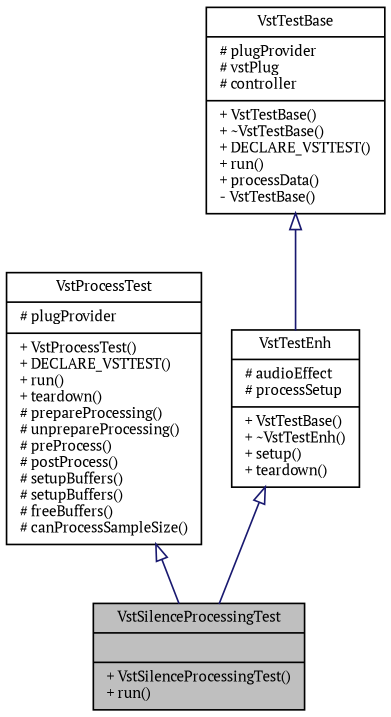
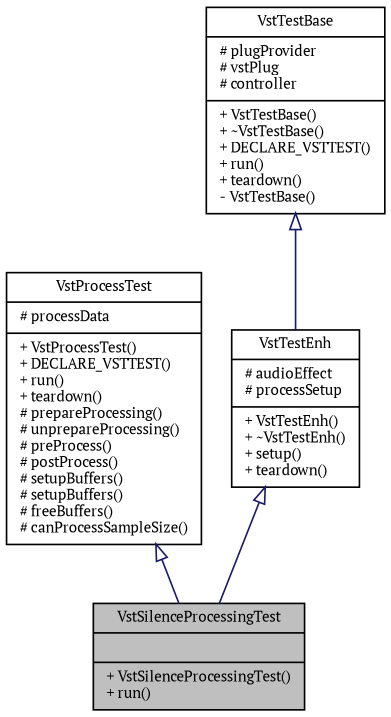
node "VstTestBase": text "+ processData()" -> "+ teardown()"
node "VstProcessTest": text "# plugProvider" -> "# processData"
node "VstTestEnh": text "+ VstTestBase()" -> "+ VstTestEnh()"
